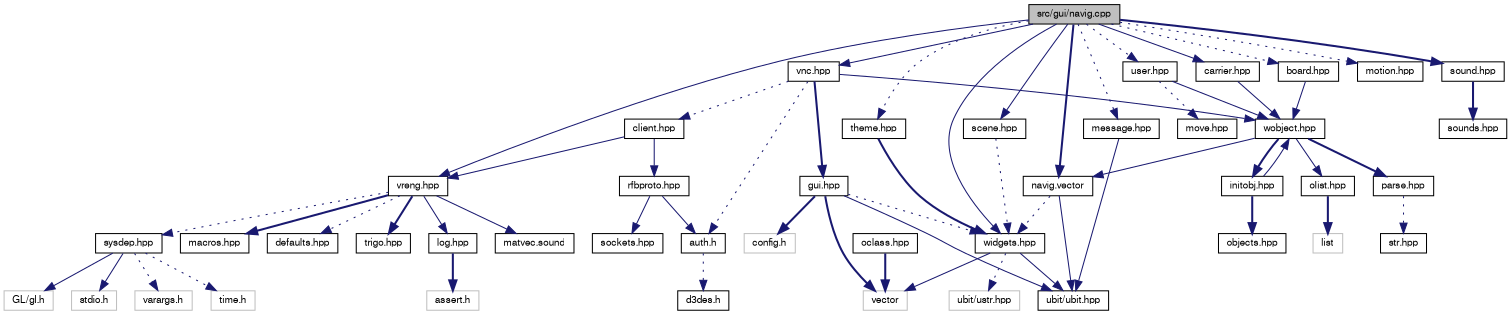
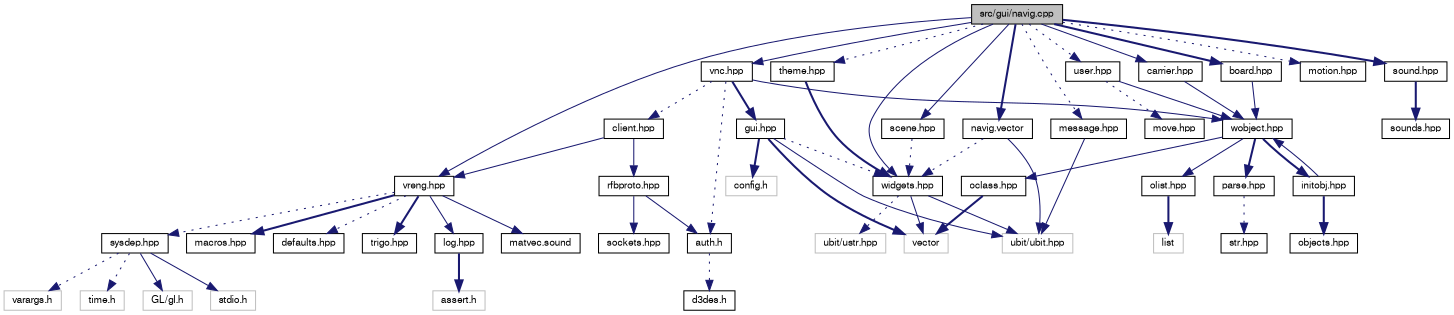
edge "src/gui/navig.cpp" -> "board.hpp": style dotted -> bold
edge "wobject.hpp" -> "navig.vector": now "wobject.hpp" -> "oclass.hpp"
node "ubit/ubit.hpp": color black -> grey75
